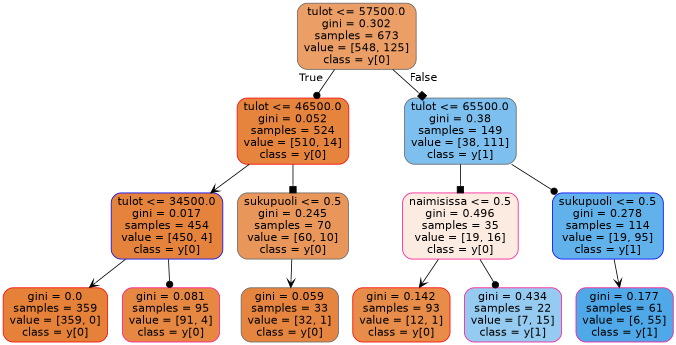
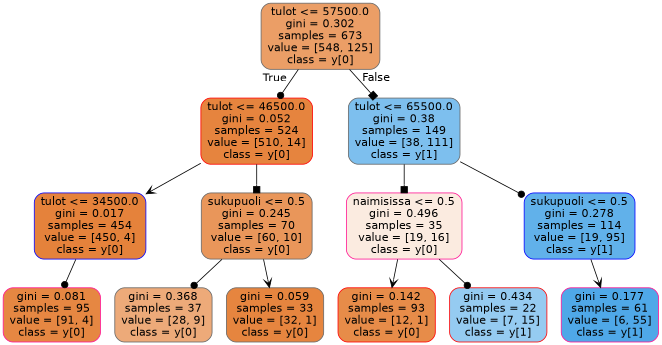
node "gini = 0.0 samples = 359 value = [359, 0] class = y[0]": removed
node "gini = 0.368 samples = 37 value = [28, 9] class = y[0]": added
node "gini = 0.434 samples = 22 value = [7, 15] class = y[1]": color deeppink -> red
